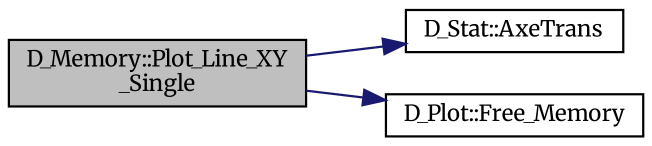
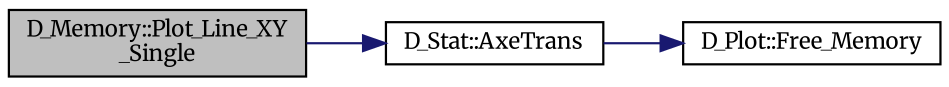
edge "D_Memory::Plot_Line_XY _Single" -> "D_Plot::Free_Memory": now "D_Stat::AxeTrans" -> "D_Plot::Free_Memory"
